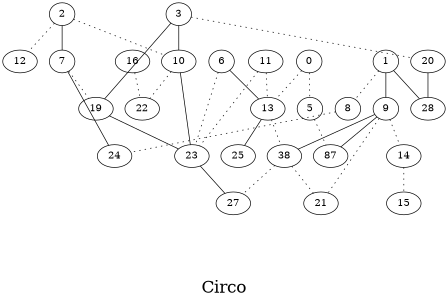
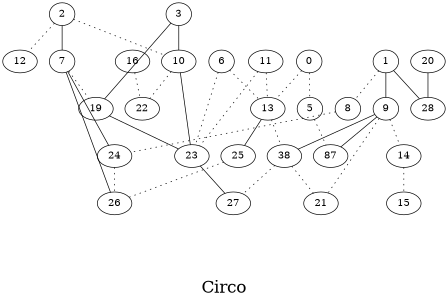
edge "3" -- "20": removed
edge "6" -- "13": style solid -> dotted
node "26": added
